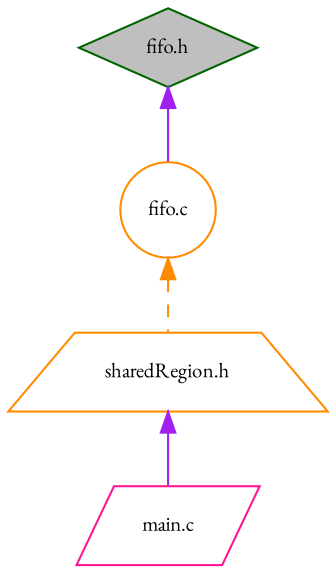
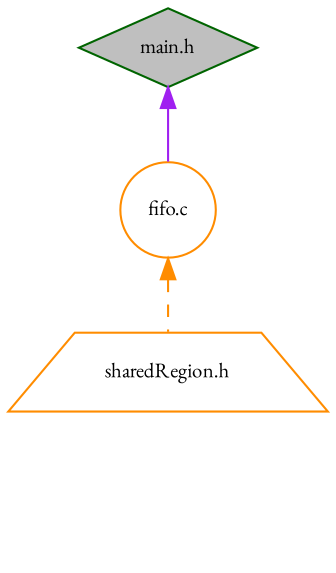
node "fifo.h": label "fifo.h" -> "main.h"
node "main.c": removed
